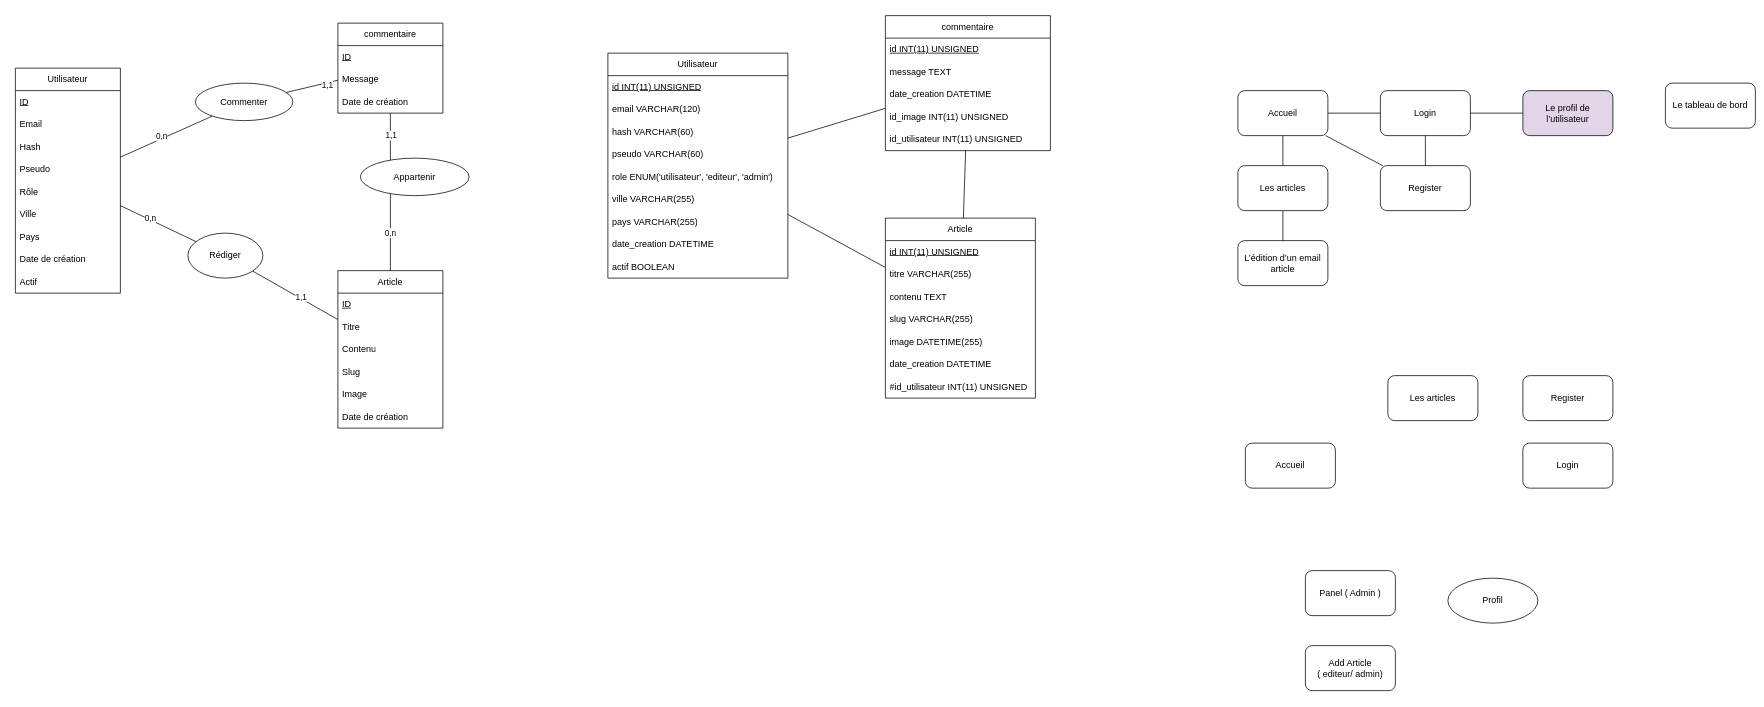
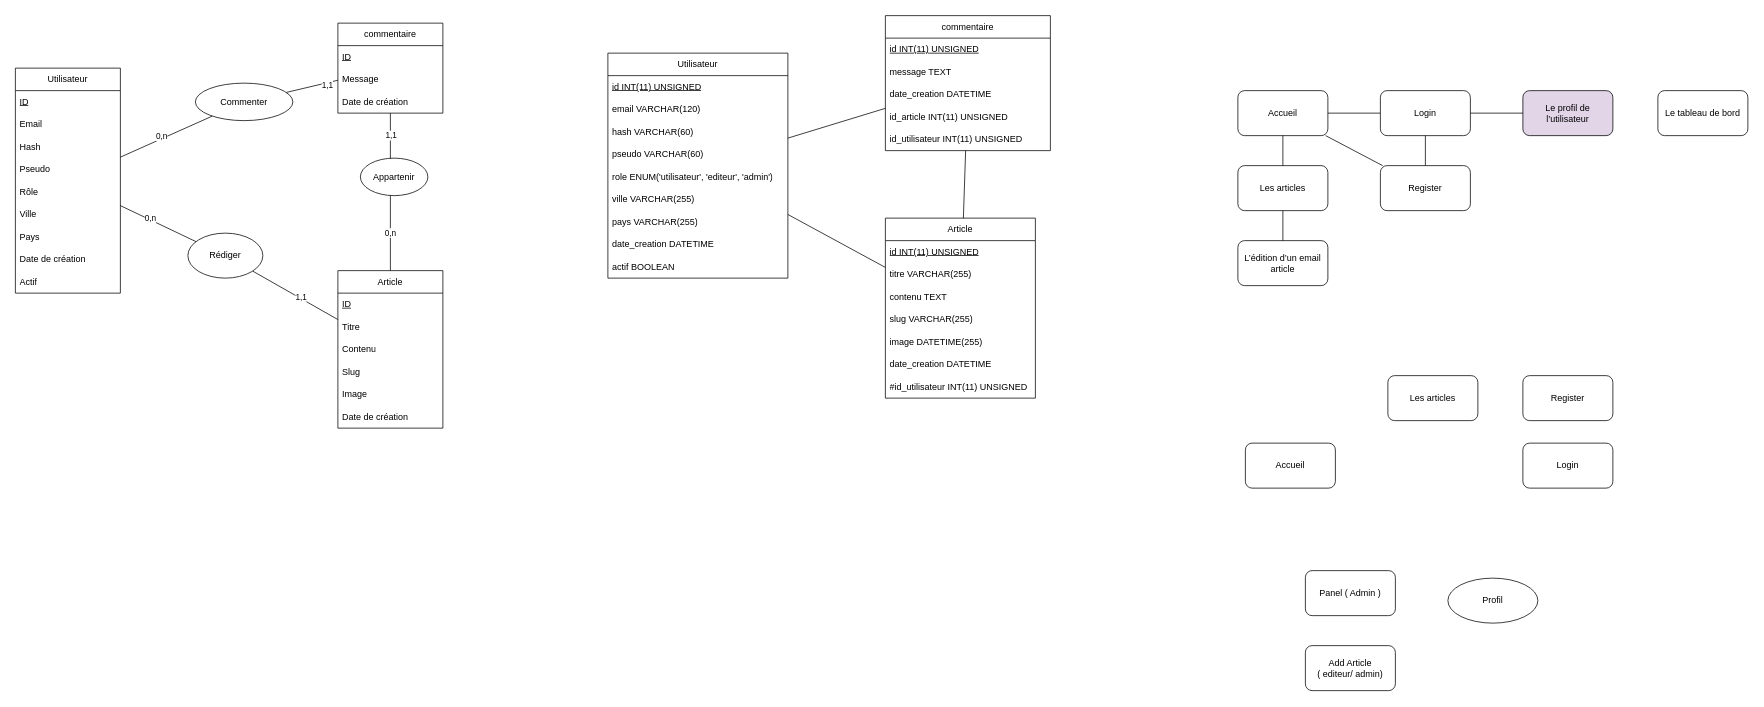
node "Le tableau de bord": moved (1710, 105) -> (1703, 113)
node "id_image INT(11) UNSIGNED": label "id_image INT(11) UNSIGNED" -> "id_article INT(11) UNSIGNED"
node "Appartenir": size 109x38 -> 68x38
